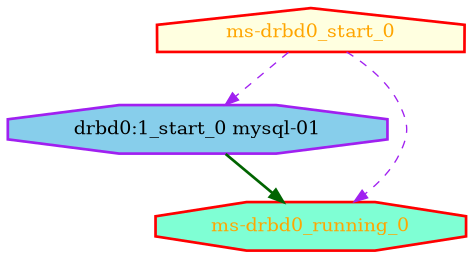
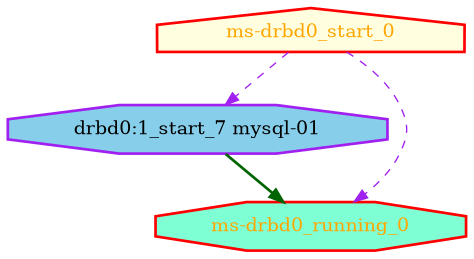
node "drbd0:1_start_0 mysql-01": label "drbd0:1_start_0 mysql-01" -> "drbd0:1_start_7 mysql-01"
